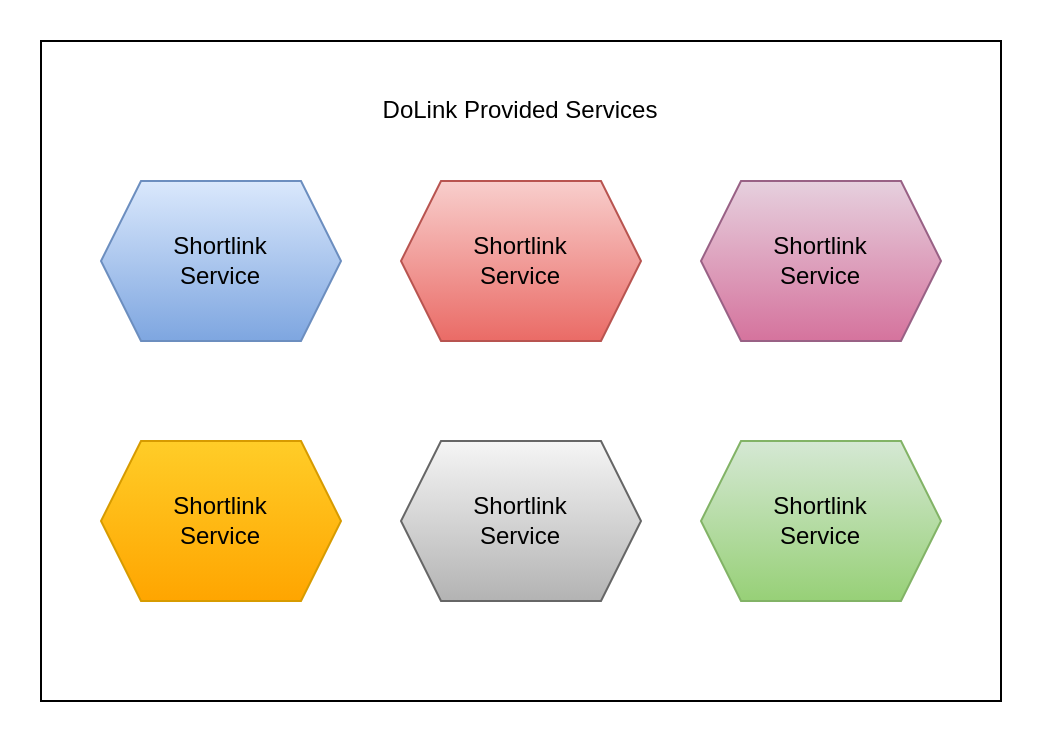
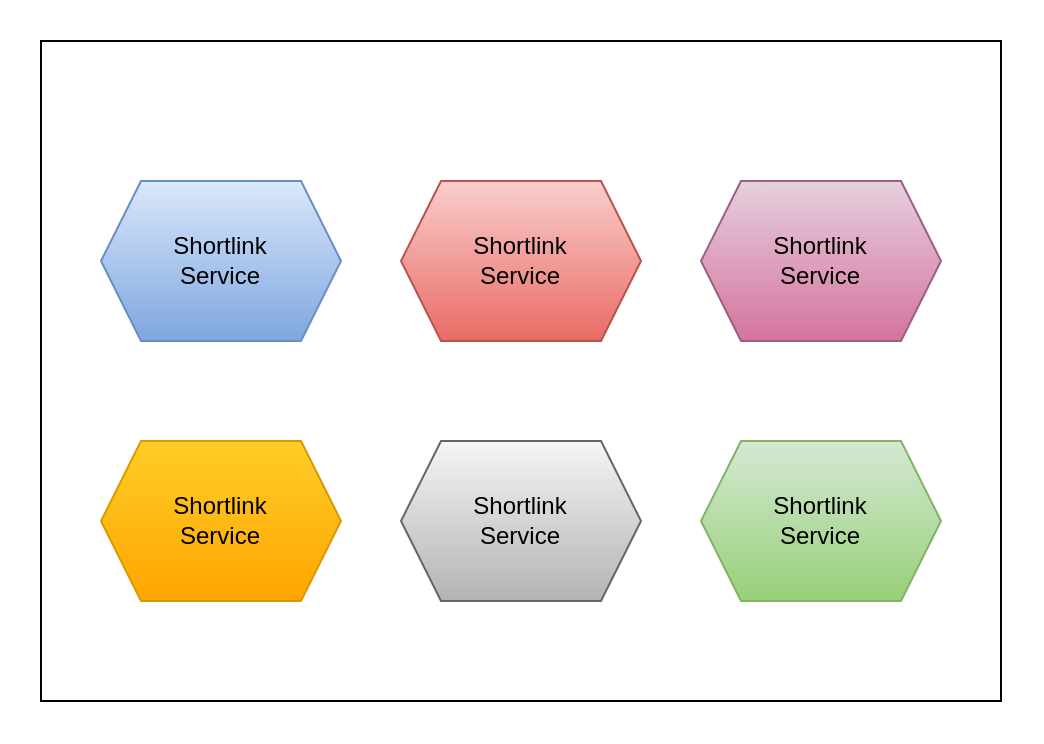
node "DoLink Provided Services": removed
